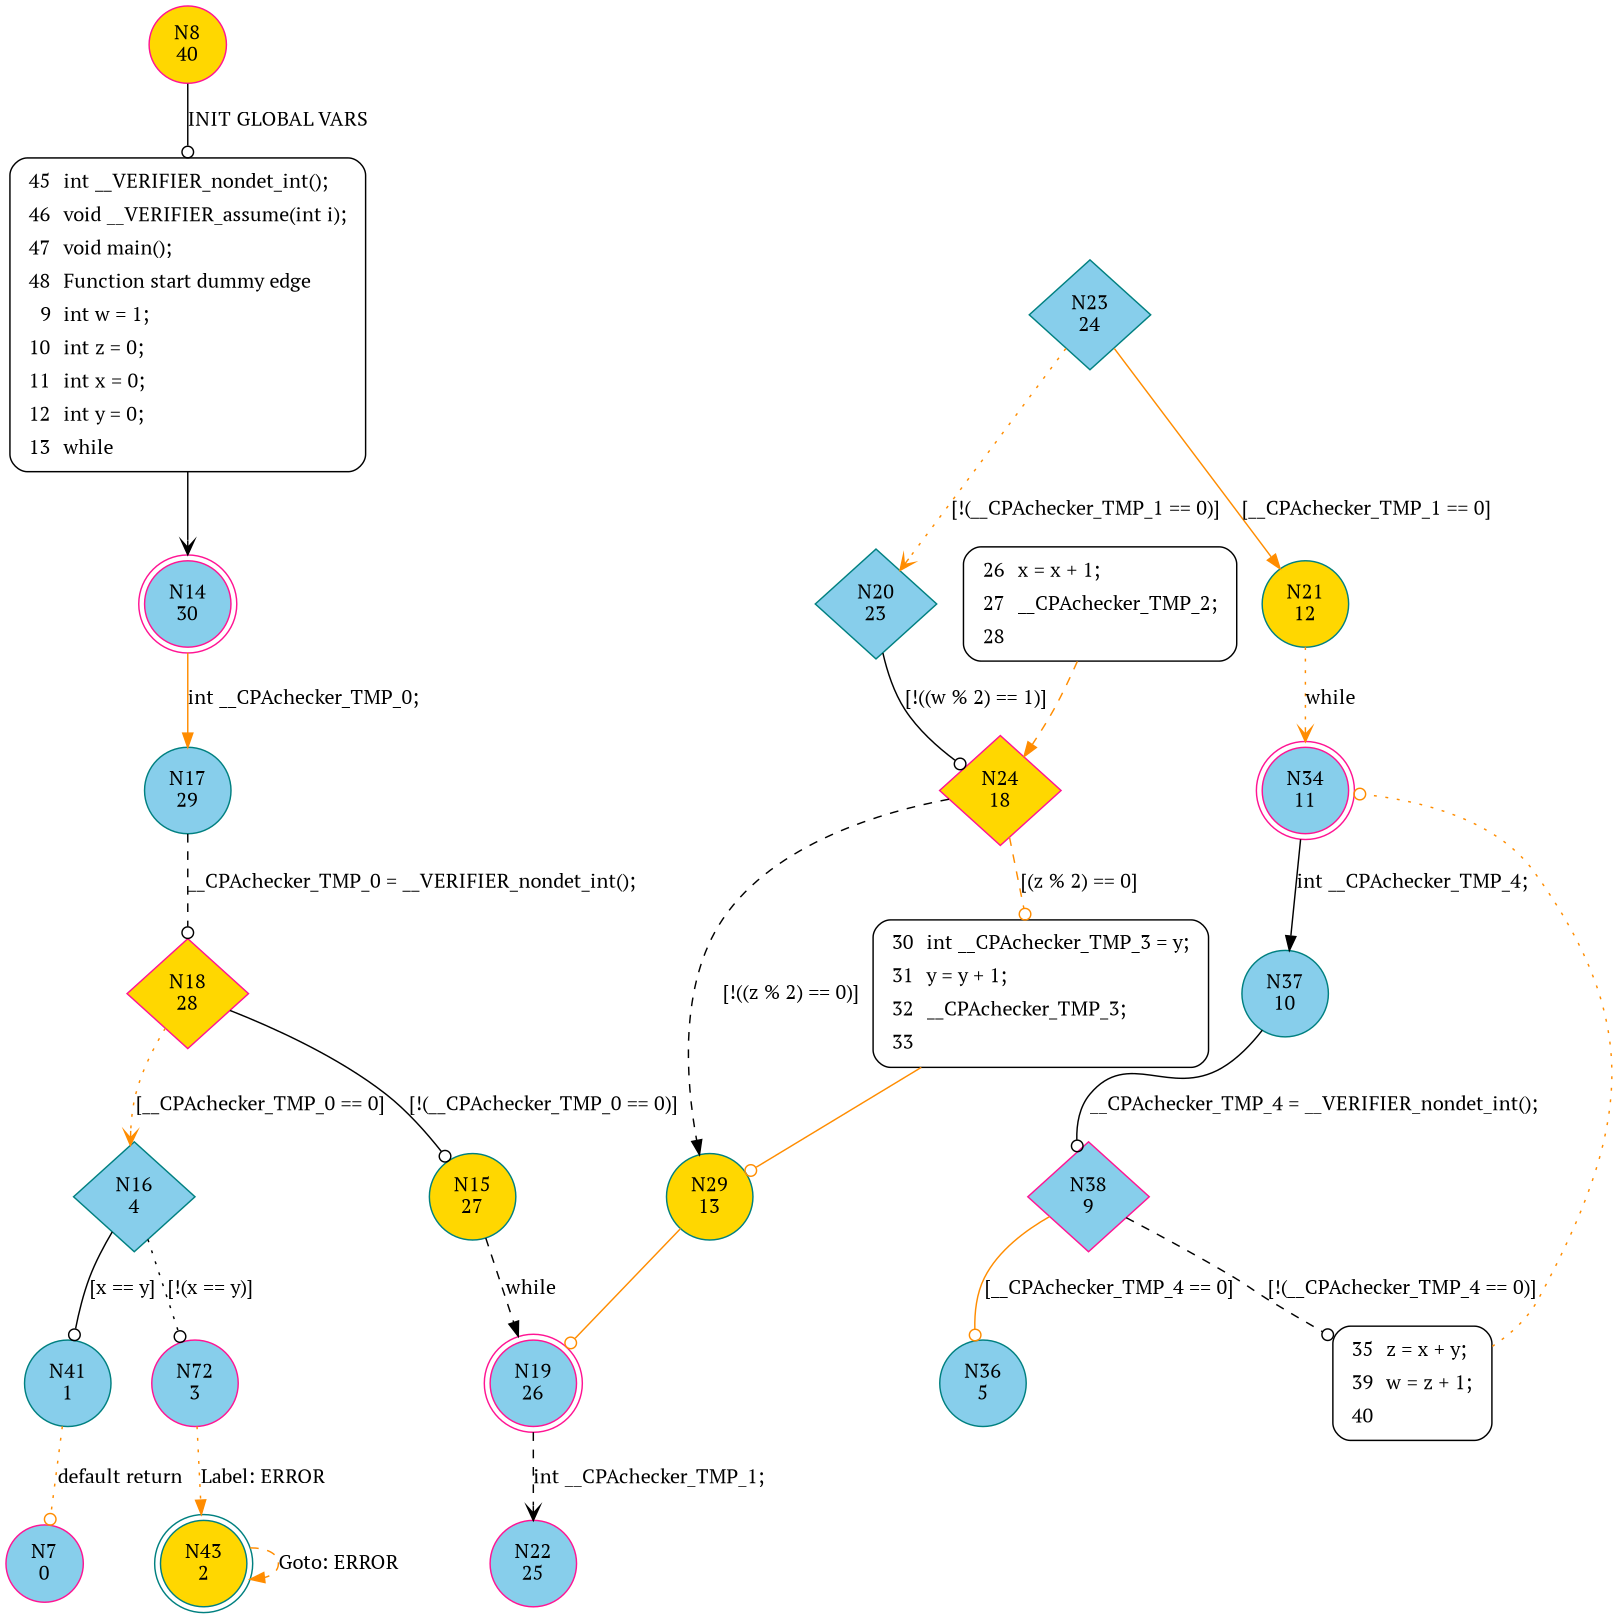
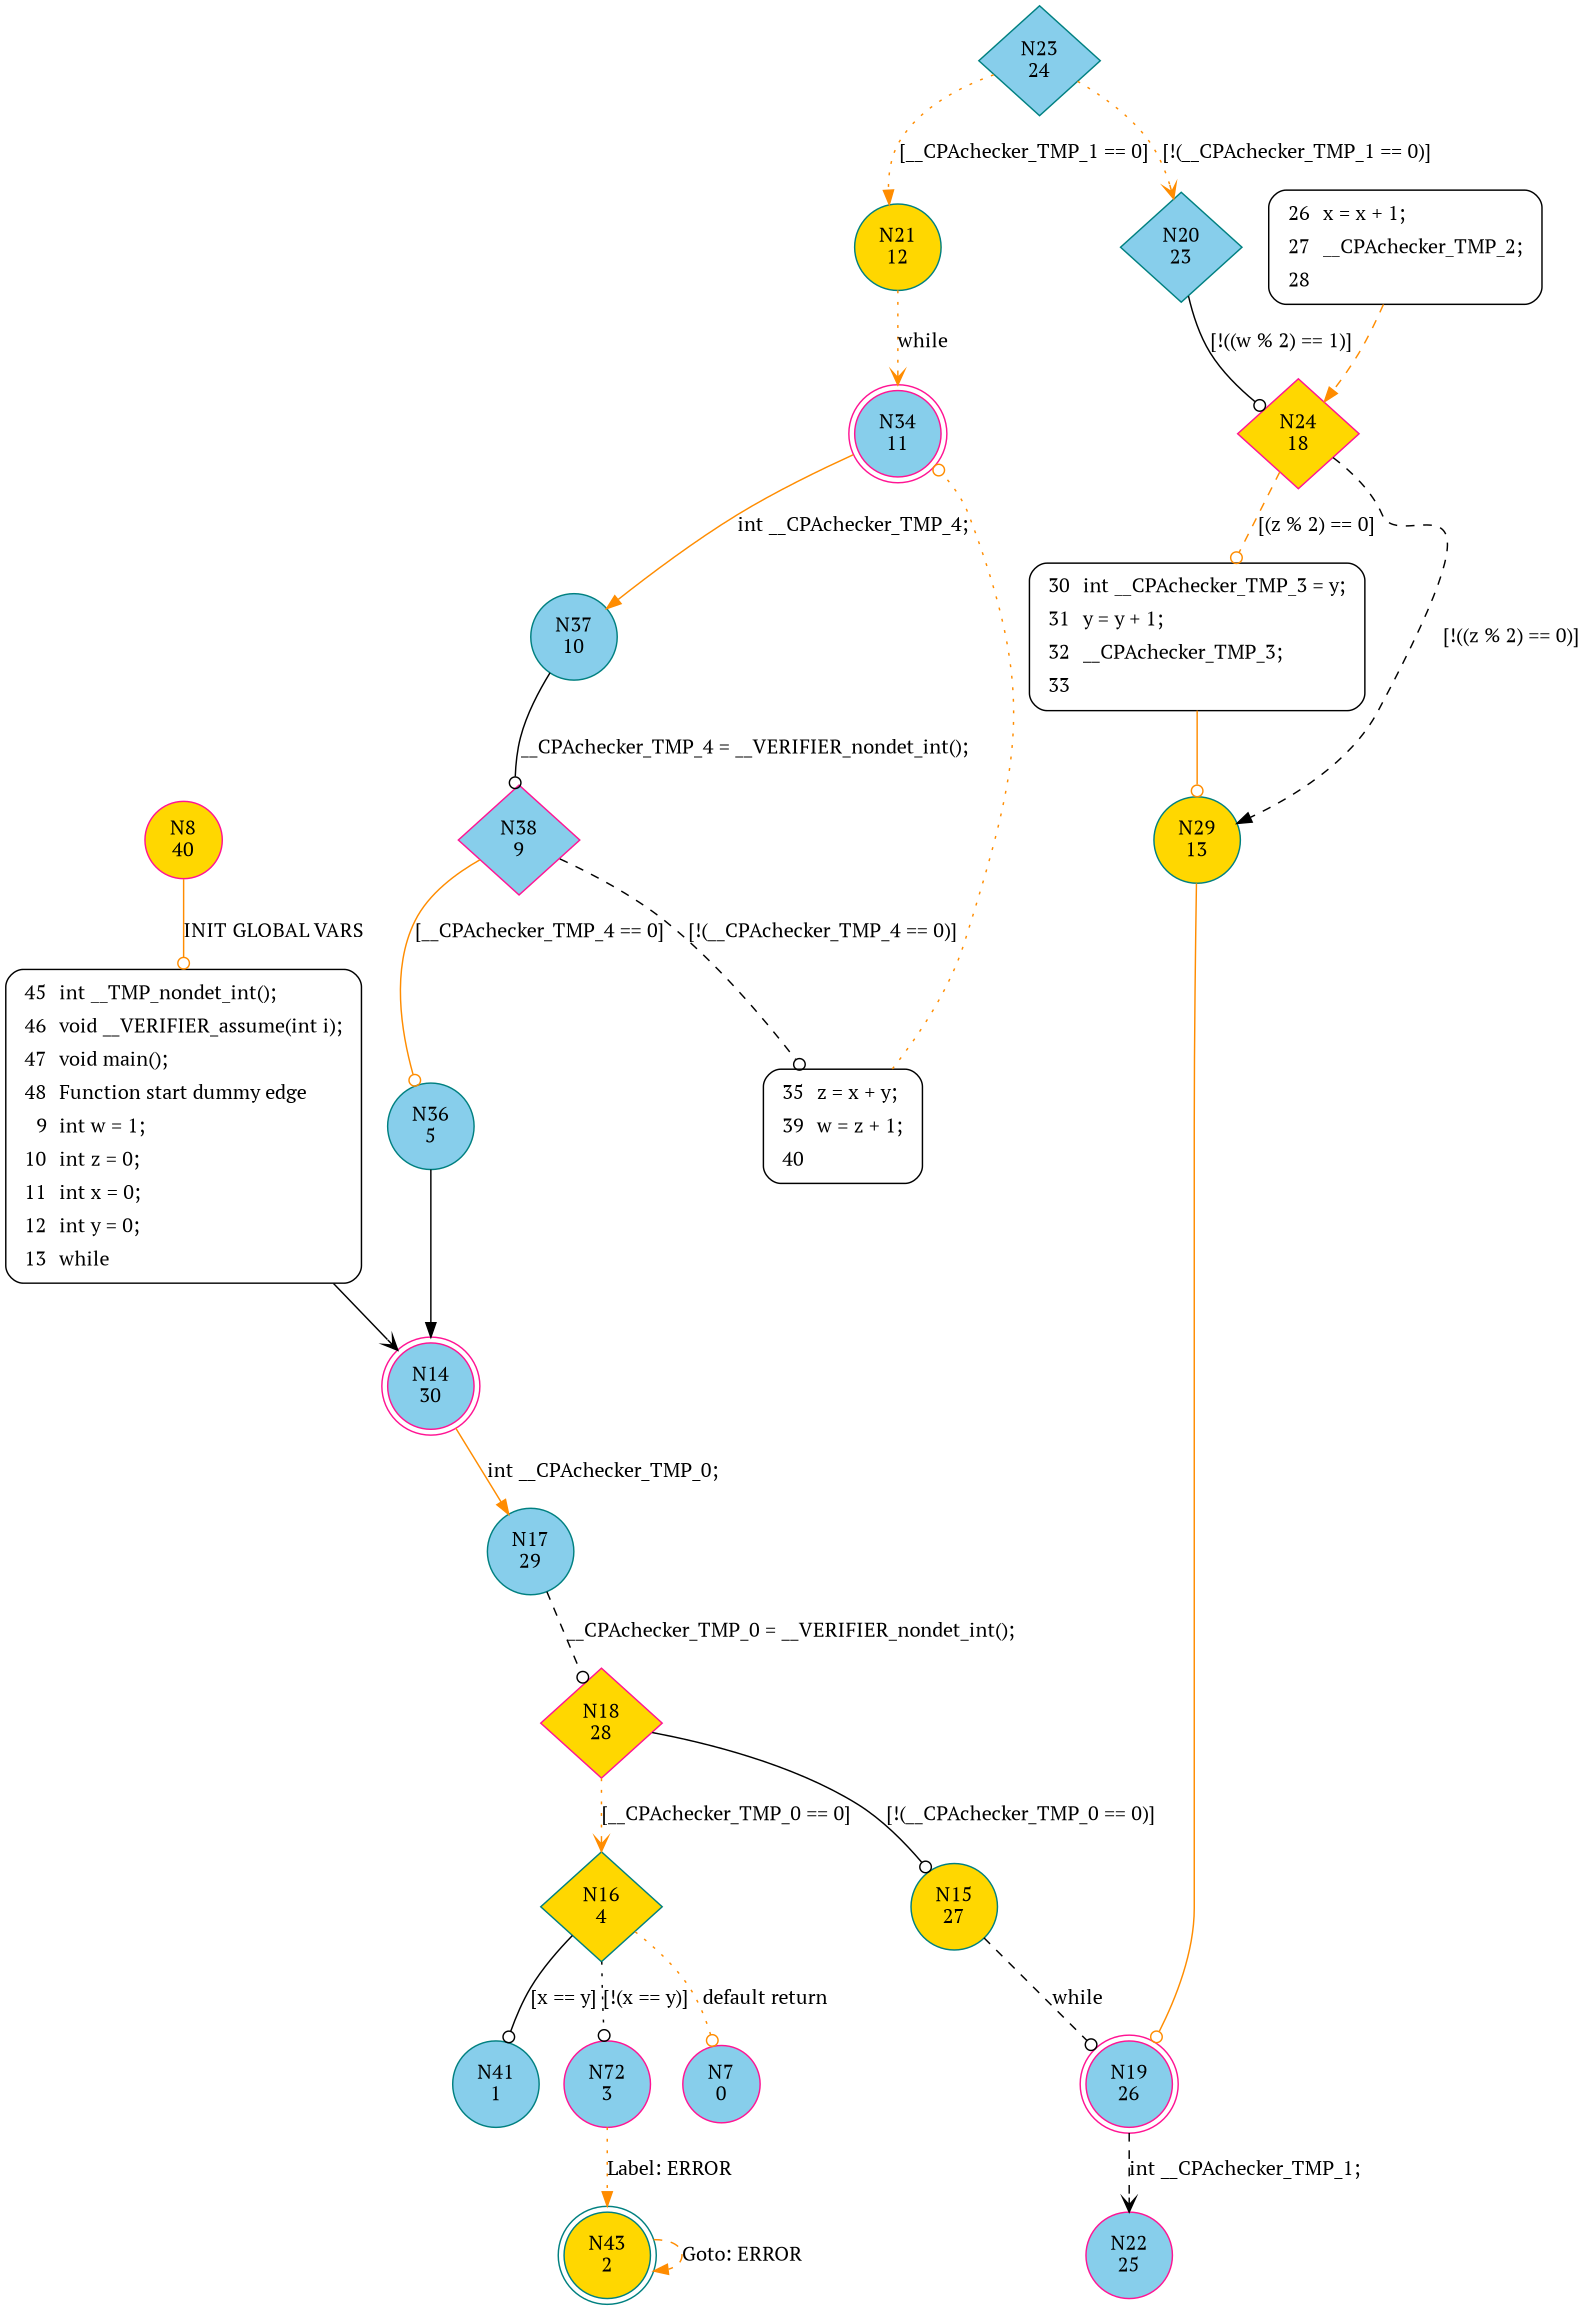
edge "N8 40" -> "45": color black -> darkorange
node "45": text "int __VERIFIER_nondet_int();" -> "int __TMP_nondet_int();"
edge "N23 24" -> "N21 12": style solid -> dotted
edge "N34 11" -> "N37 10": color black -> darkorange
node "N16 4": fillcolor skyblue -> gold
edge "N36 5" -> "N14 30": added
edge "N15 27" -> "N19 26": arrowhead normal -> odot
edge "N41 1" -> "N7 0": now "N16 4" -> "N7 0"
